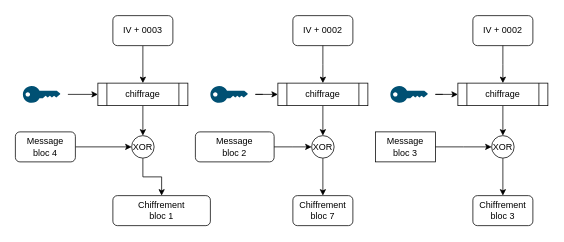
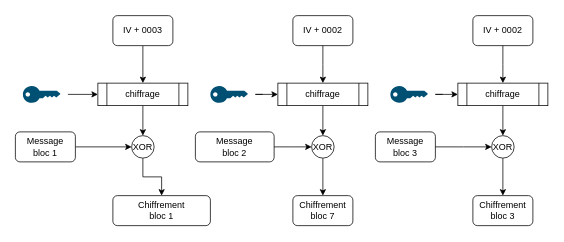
node "Message bloc 4": label "Message bloc 4" -> "Message bloc 1"
node "Message bloc 3": shape rectangle -> rounded rectangle
